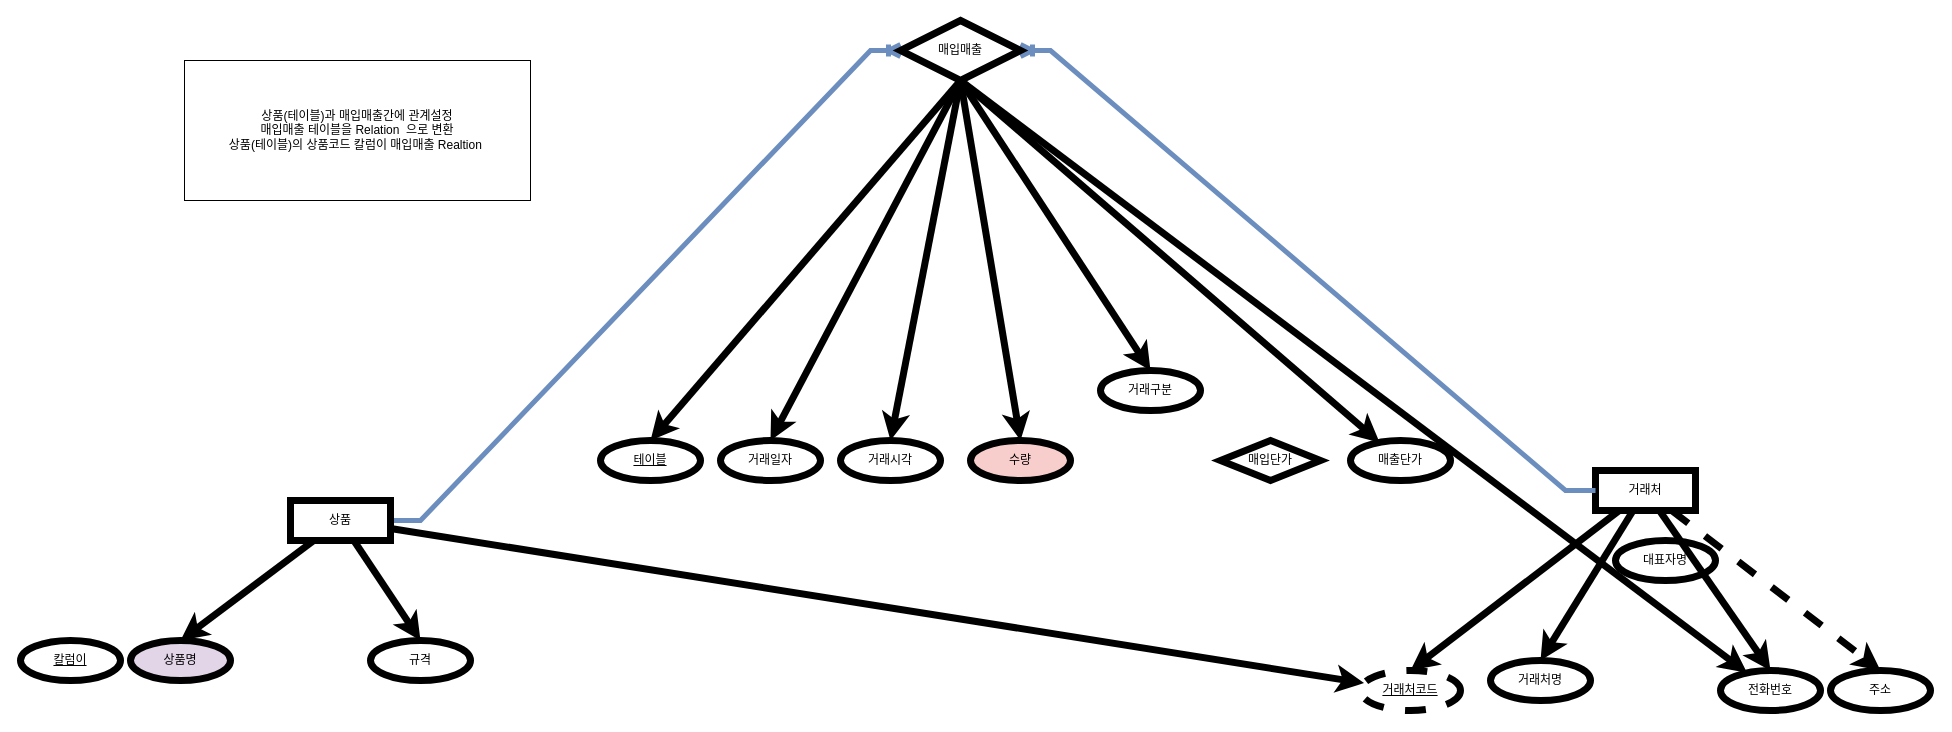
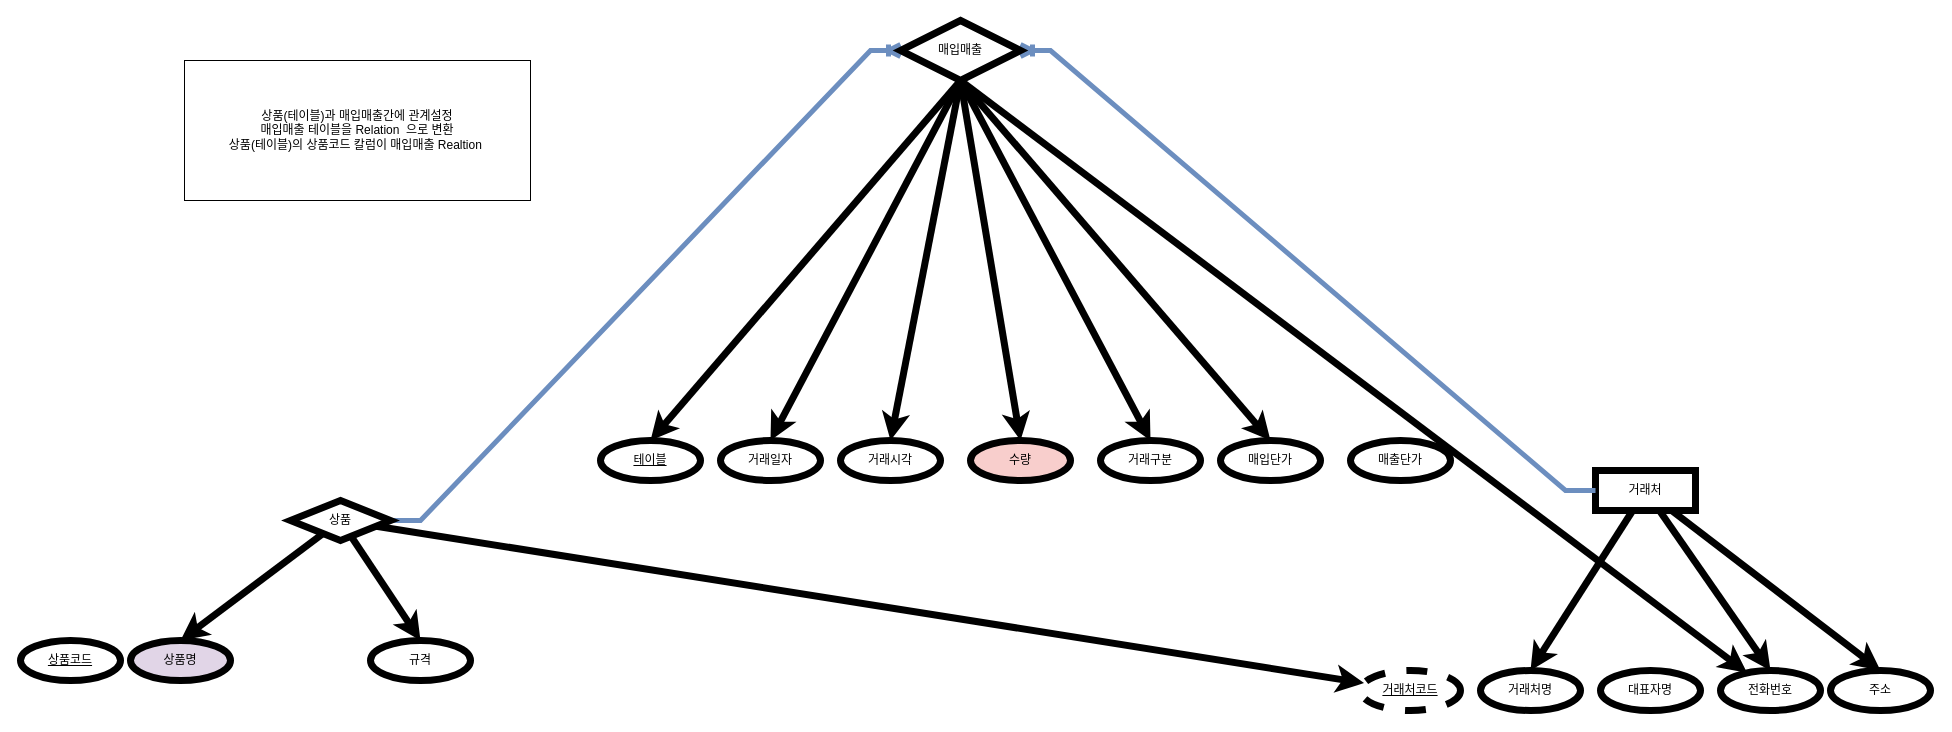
edge "매입매출" -> "매출단가": now "매입매출" -> "매입단가"
node "거래구분": moved (1151, 391) -> (1151, 461)
node "매입단가": shape diamond -> ellipse
node "상품": shape rectangle -> diamond
edge "거래처" -> "주소": style dashed -> solid
node "대표자명": moved (1666, 561) -> (1651, 691)
edge "거래처" -> "거래처코드": removed
node "칼럼이": label "칼럼이" -> "상품코드"
node "거래처명": moved (1541, 681) -> (1531, 691)
